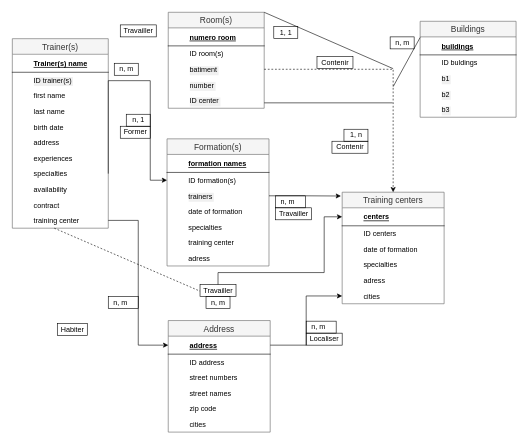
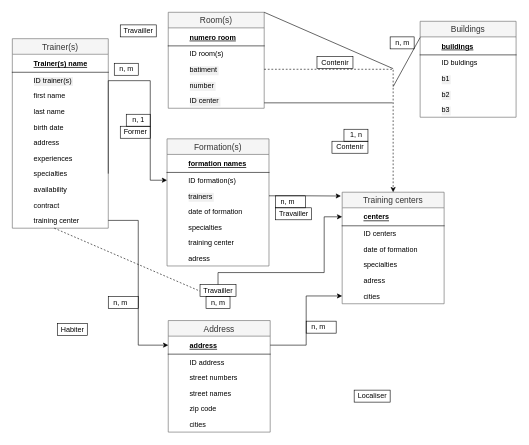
node "1, 1": removed
node "Localiser": moved (324, 339) -> (372, 396)
